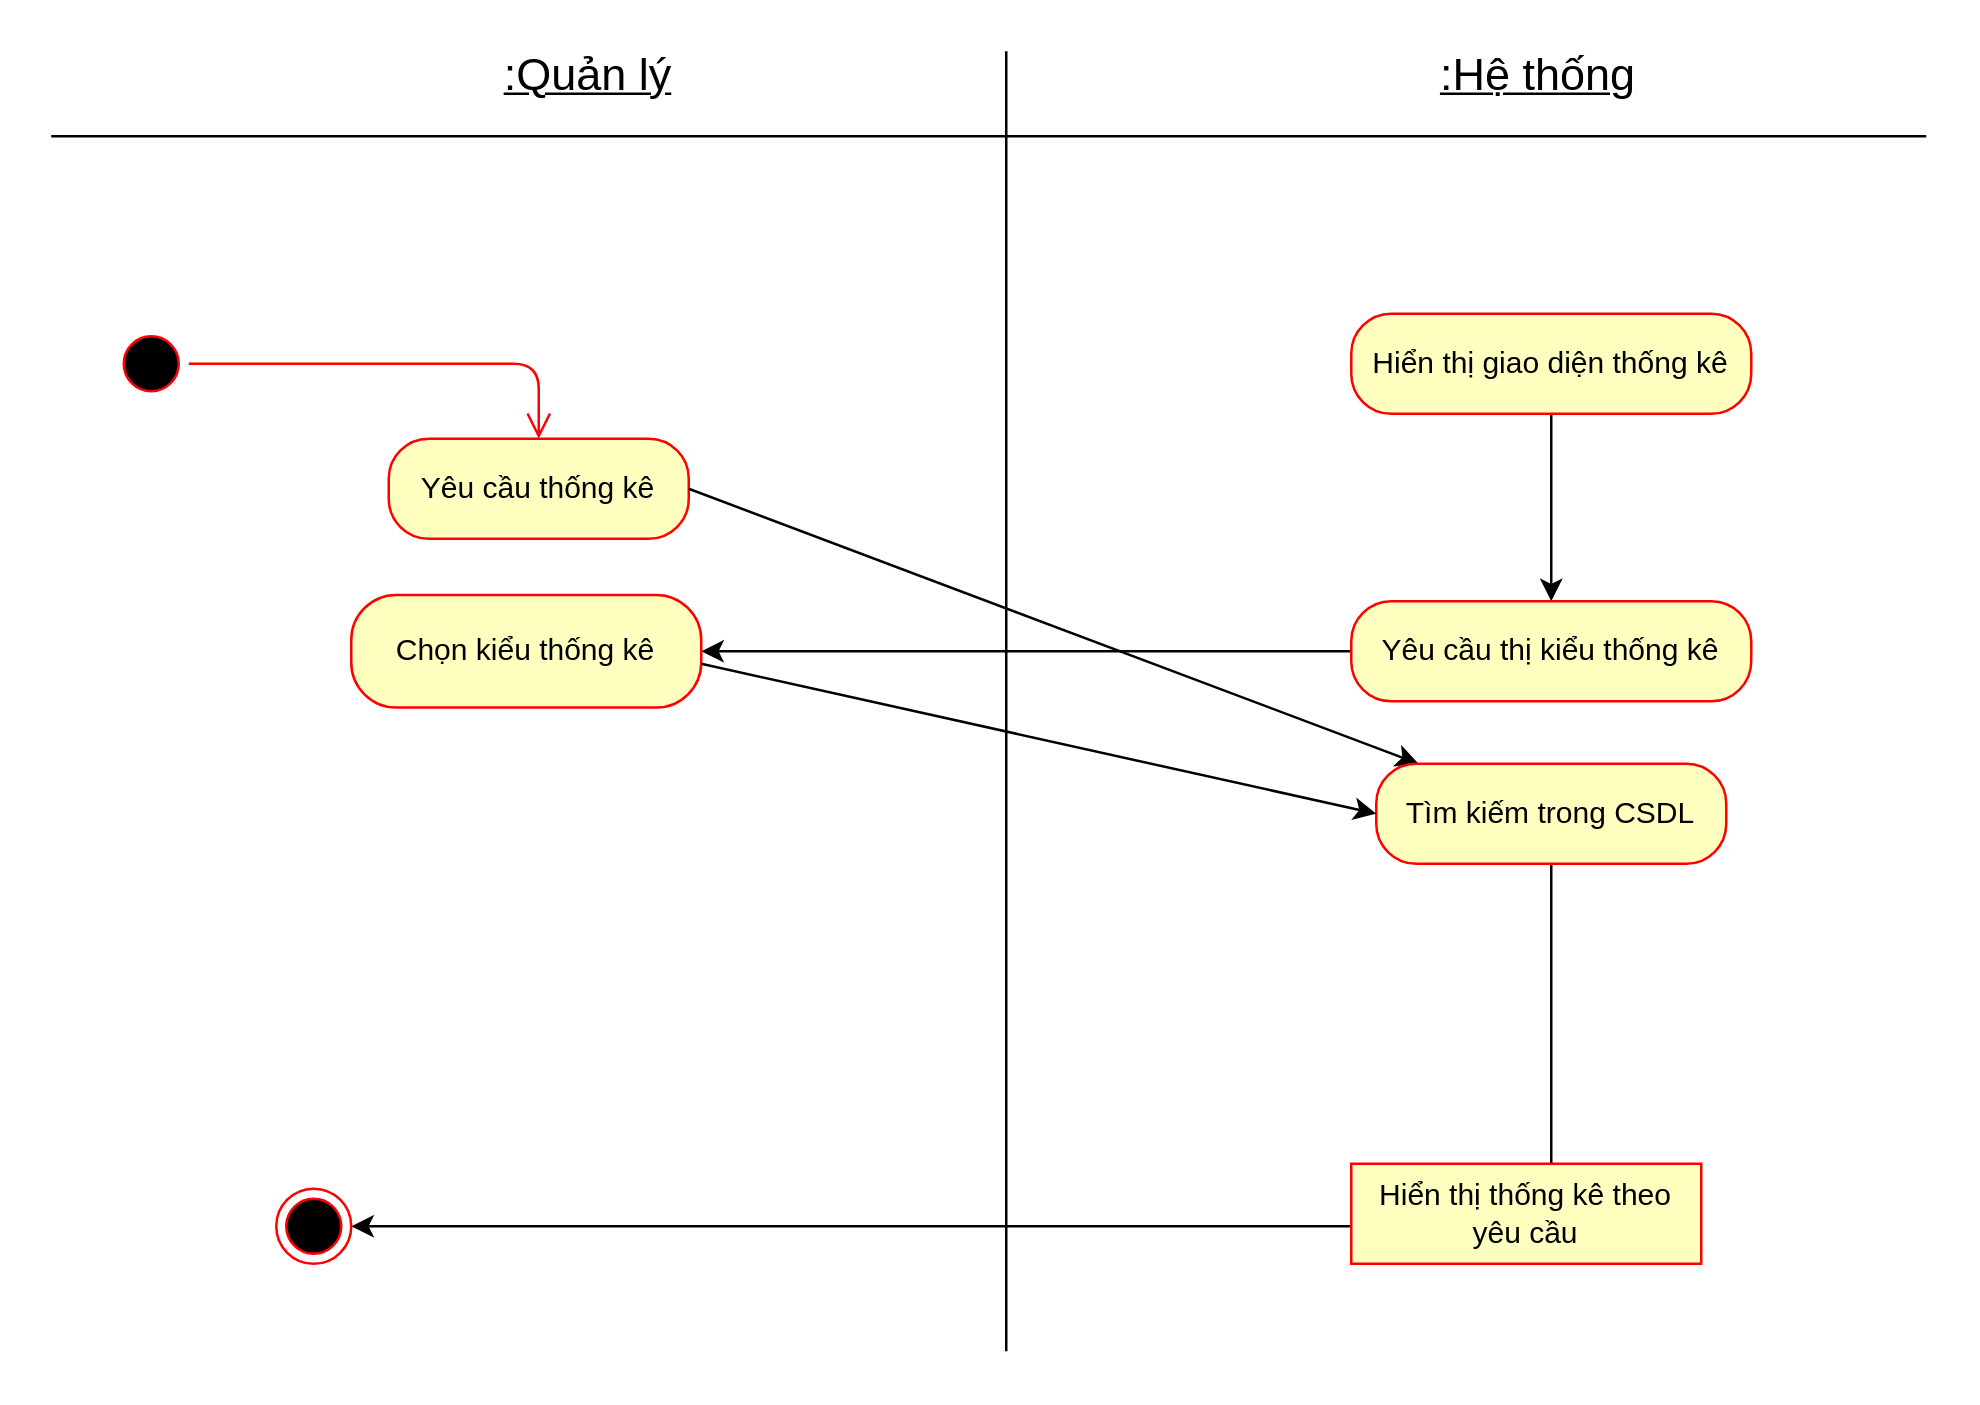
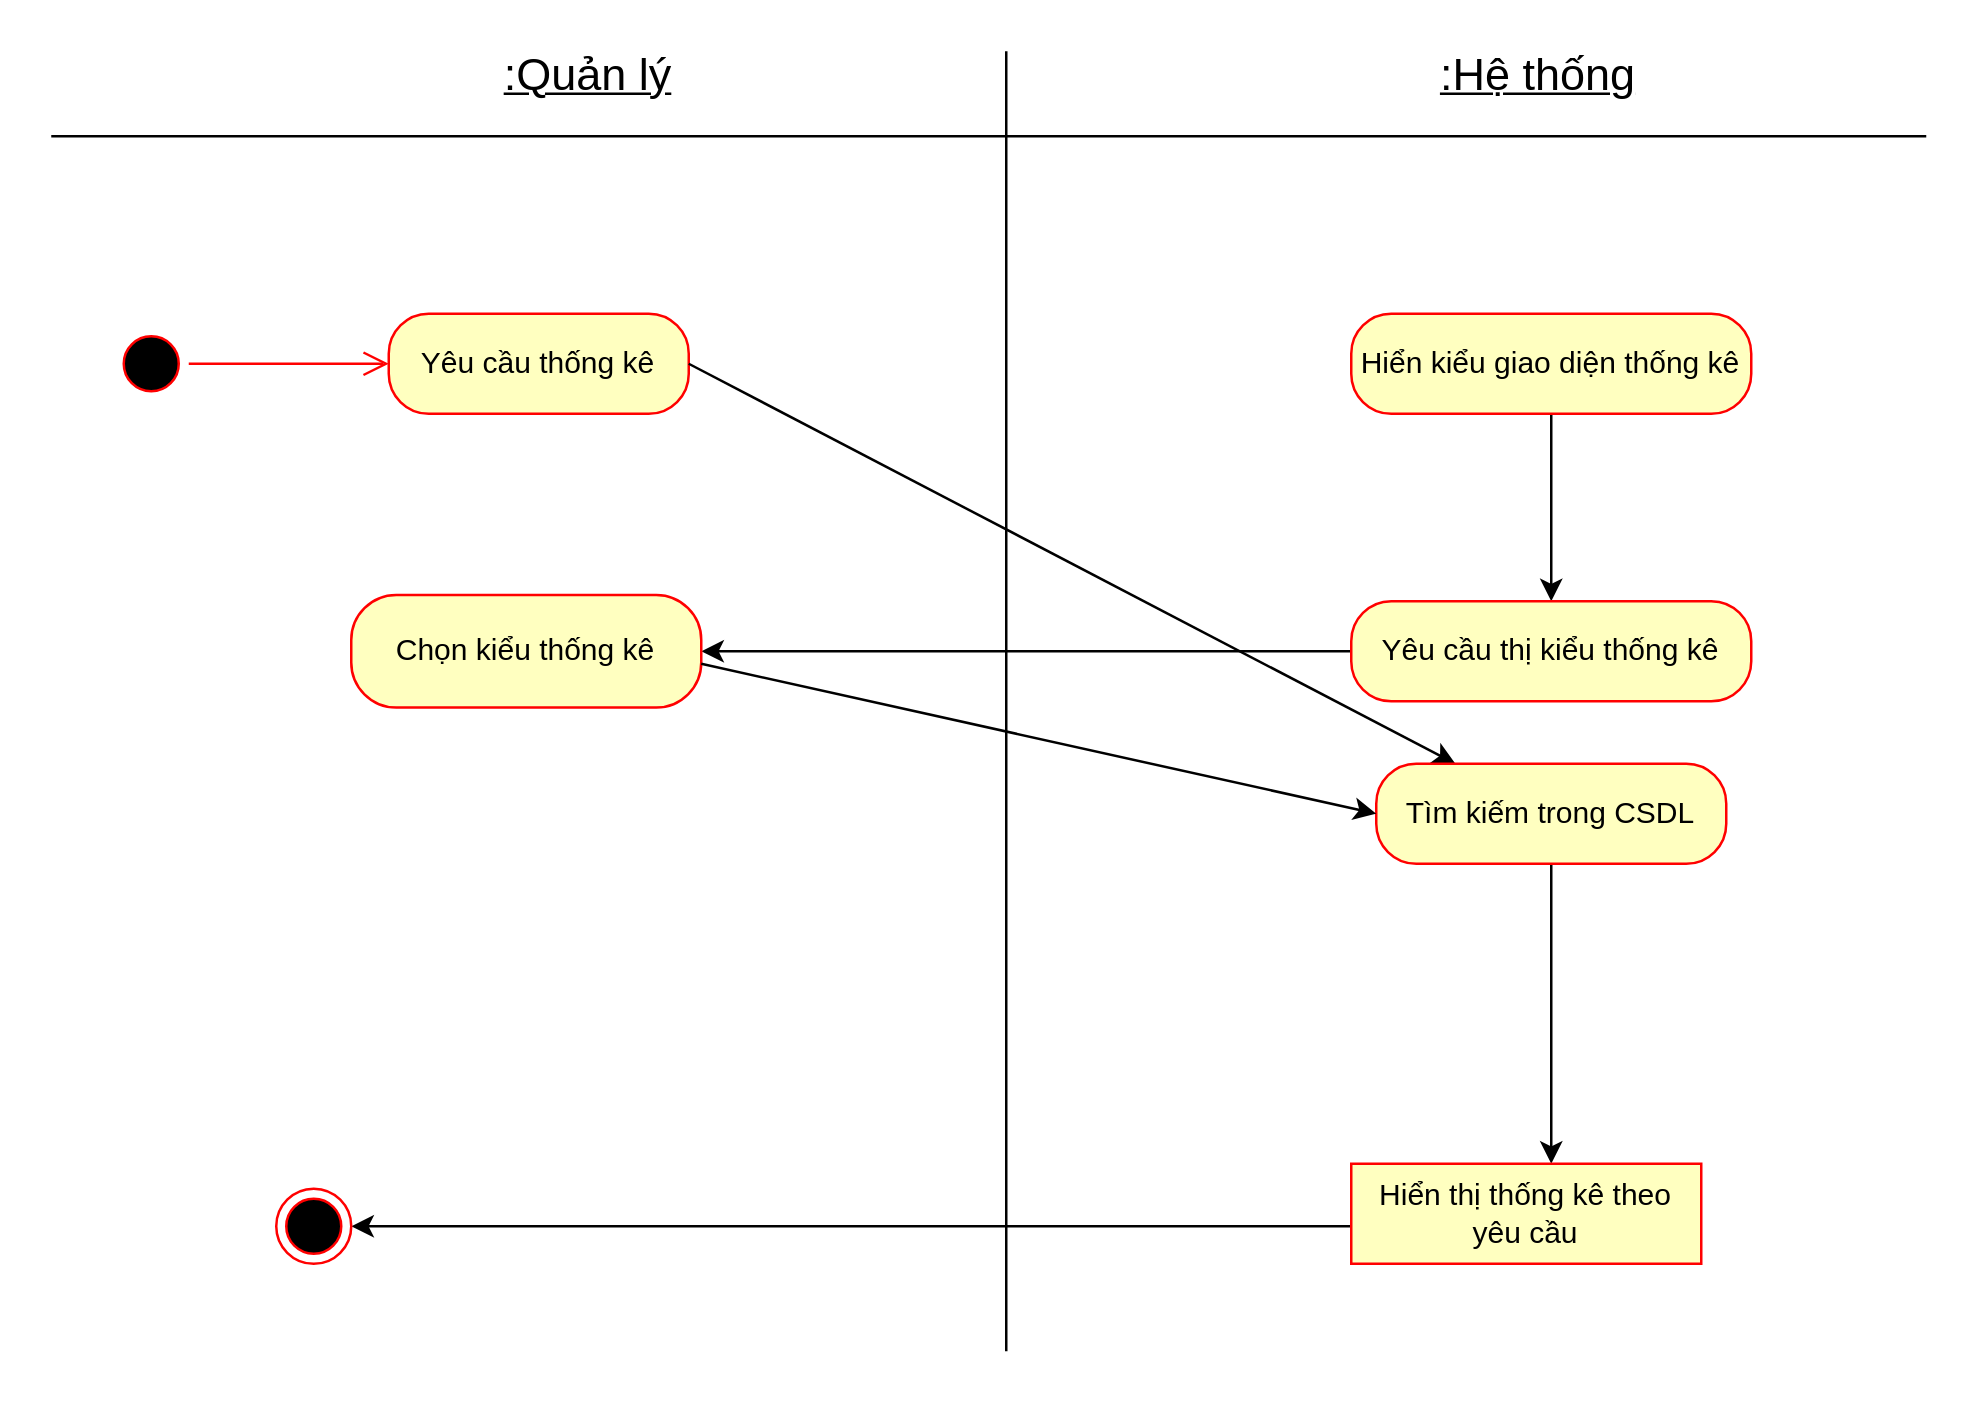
node "Hiển thị giao diện thống kê": label "Hiển thị giao diện thống kê" -> "Hiển kiểu giao diện thống kê"
node "Yêu cầu thống kê": moved (539, 489) -> (539, 364)
edge "Tìm kiếm trong CSDL" -- "Hiển thị thống kê theo yêu cầu": arrowhead none -> classic
